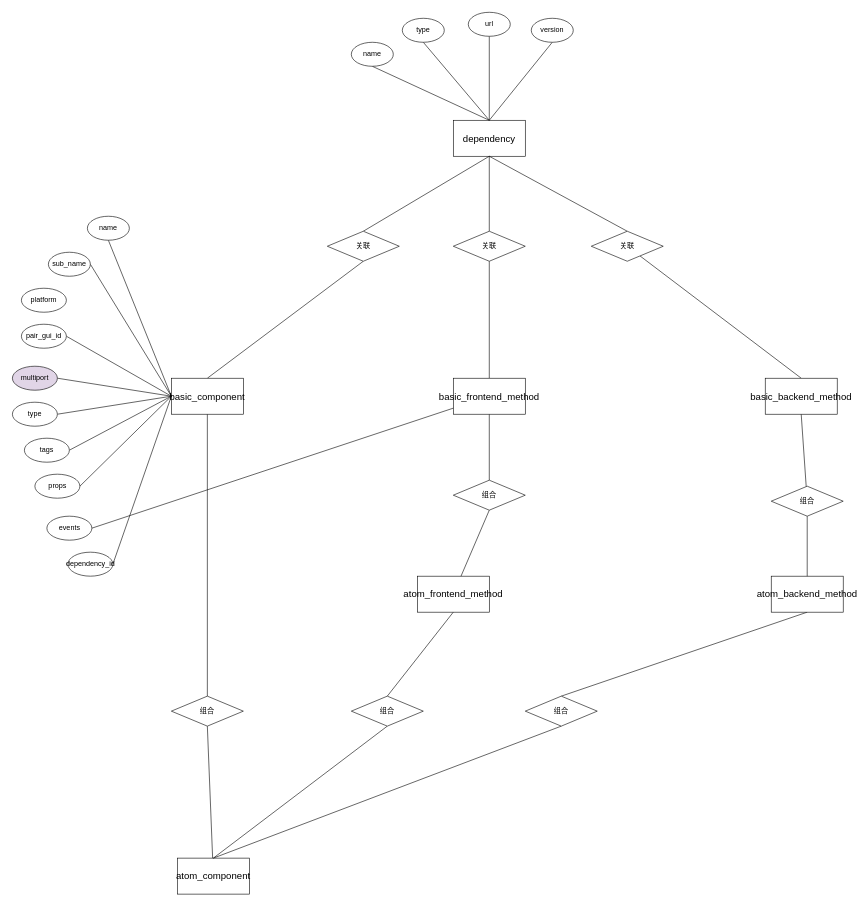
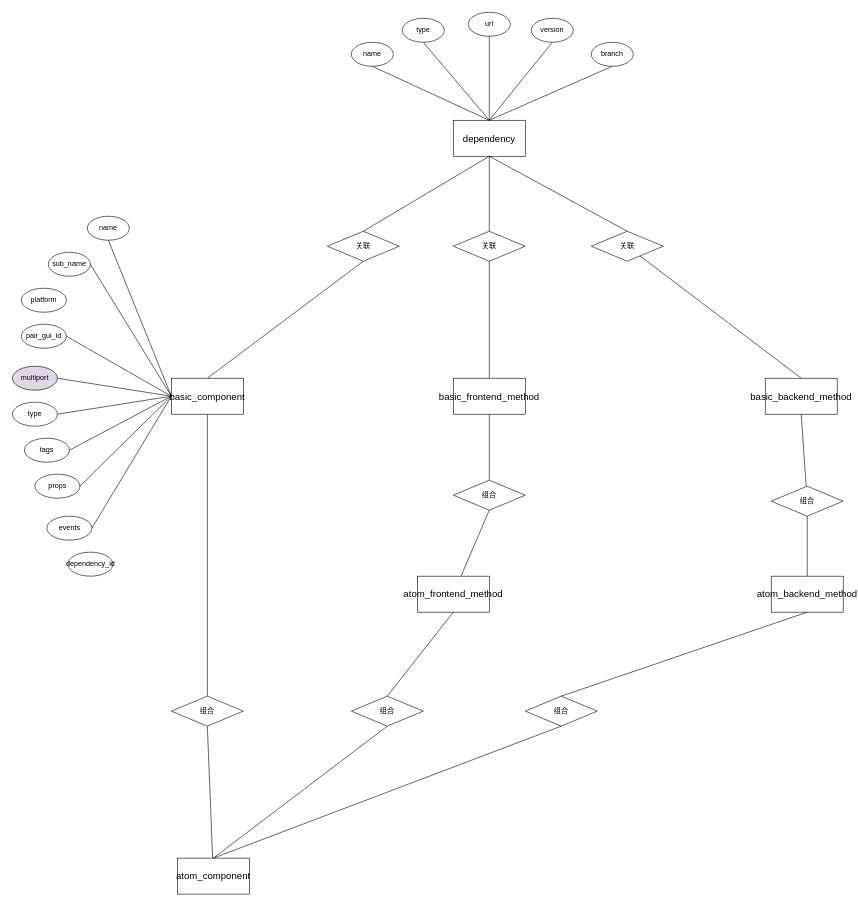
node "branch": added
edge "branch" -- "dependency": added
edge "basic_frontend_method" -- "events": now "basic_component" -- "events"
edge "basic_component" -- "dependency_id": removed
